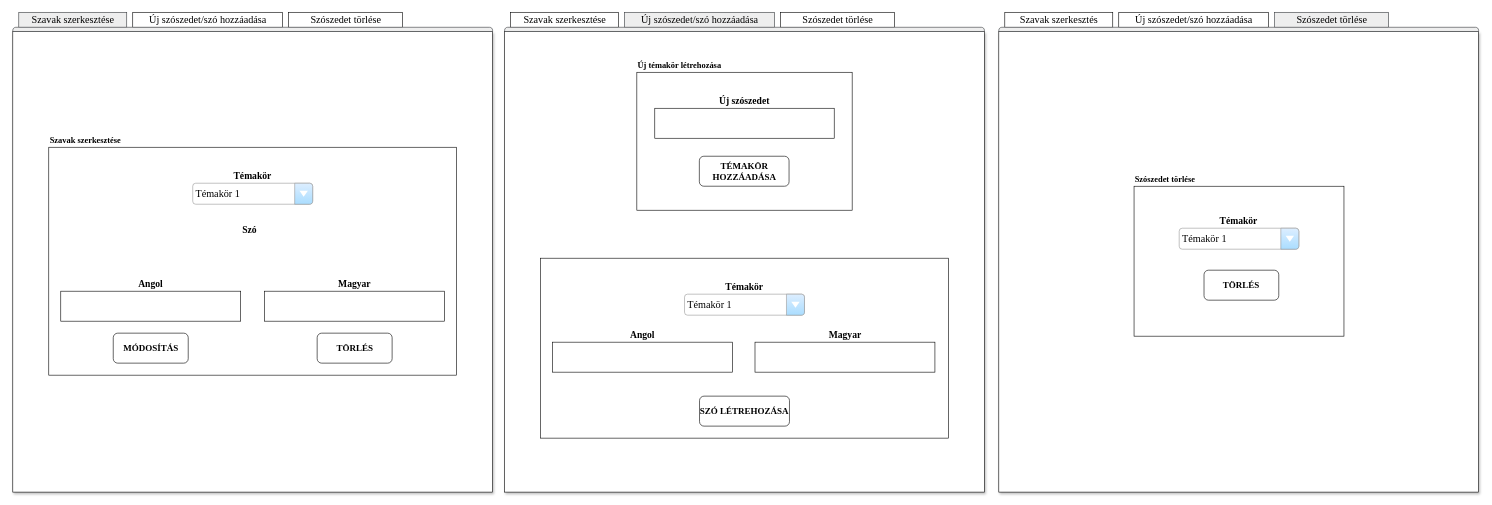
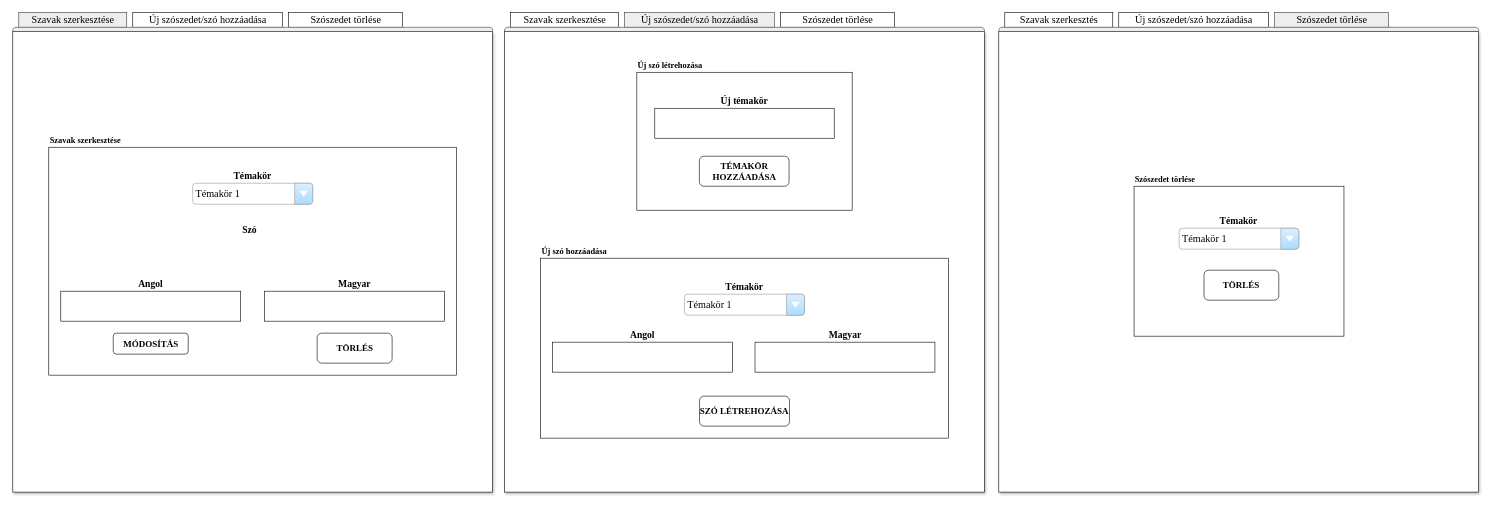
node "Új témakör létrehozása": label "Új témakör létrehozása" -> "Új szó létrehozása"
node "Új szószedet": label "Új szószedet" -> "Új témakör"
node "Új szó hozzáadása": added
node "MÓDOSÍTÁS": size 75x30 -> 75x21
